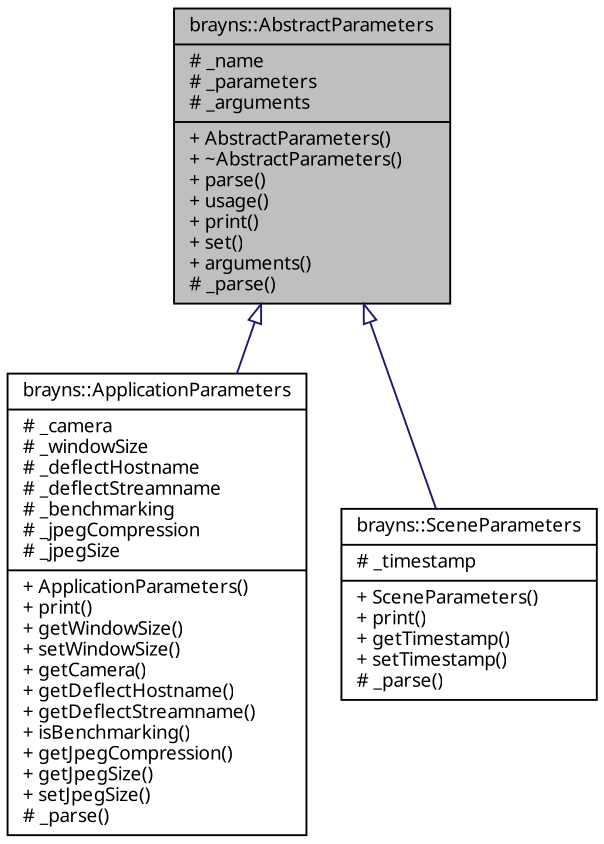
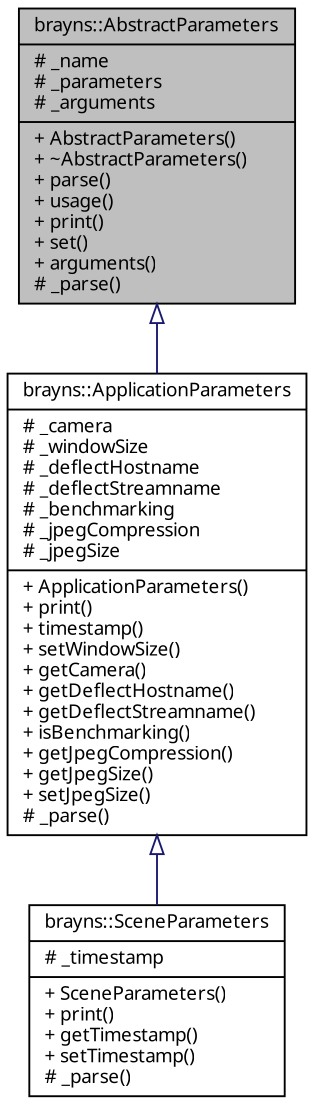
edge "brayns::SceneParameters" -> "brayns::AbstractParameters": now "brayns::SceneParameters" -> "brayns::ApplicationParameters"
node "brayns::ApplicationParameters": text "+ getWindowSize()" -> "+ timestamp()"
